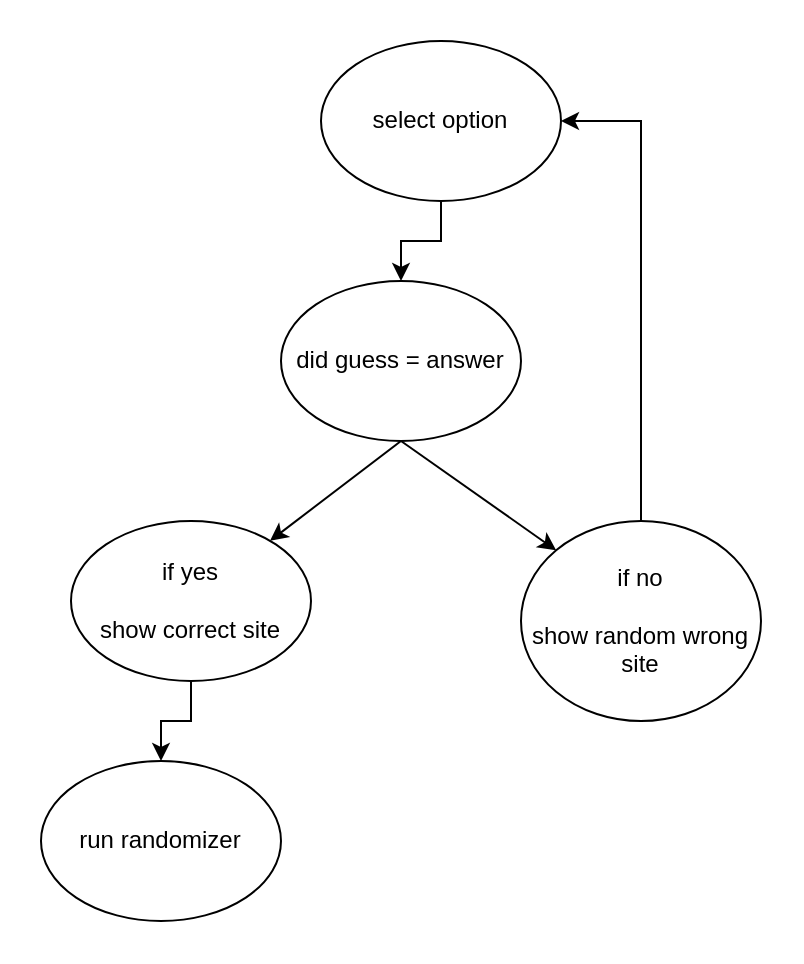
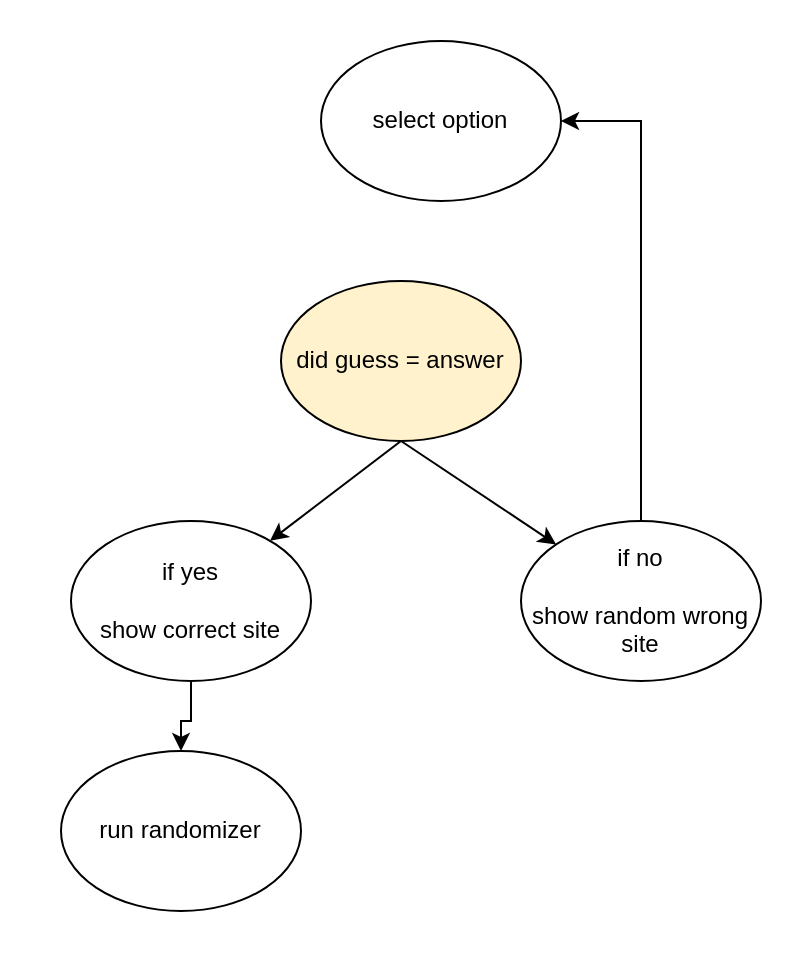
edge "select option" -> "did guess = answer": removed
node "did guess = answer": fillcolor #ffffff -> #fff2cc
node "if no show random wrong site": size 240x200 -> 240x160
node "run randomizer": moved (161, 841) -> (181, 831)
